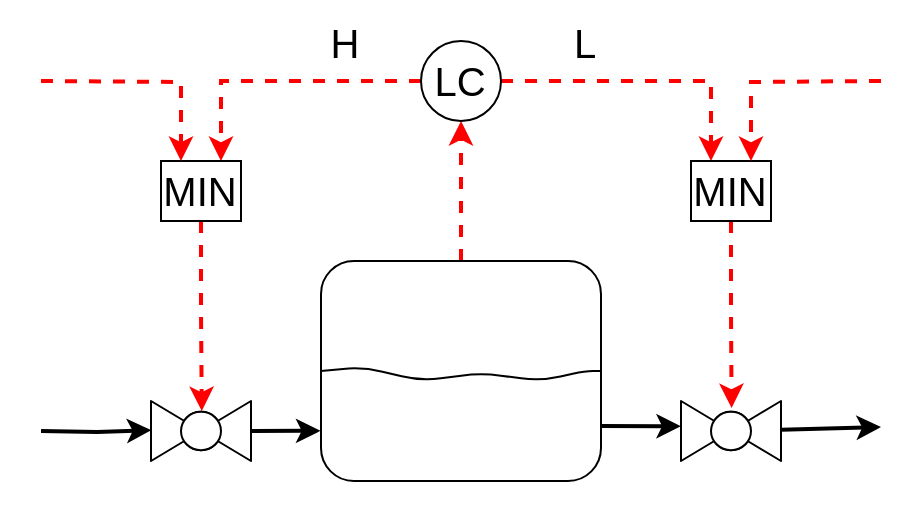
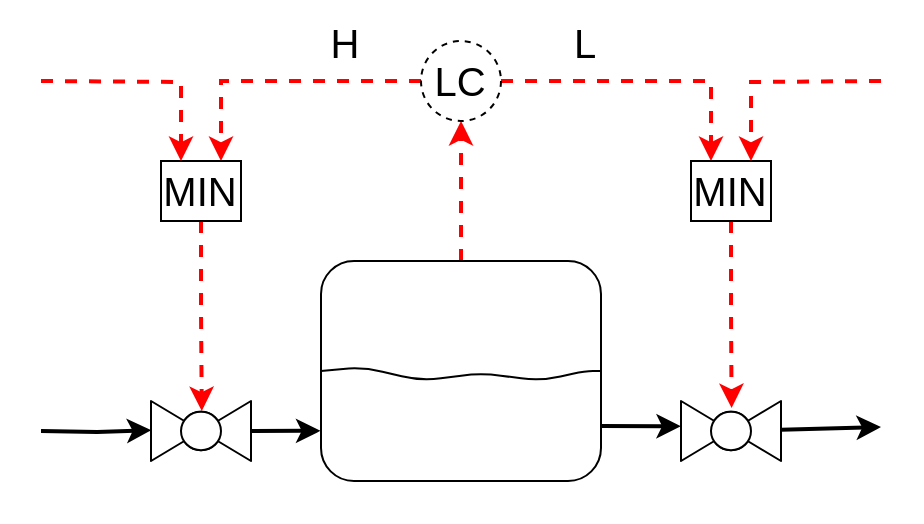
node "LC": style solid -> dashed
